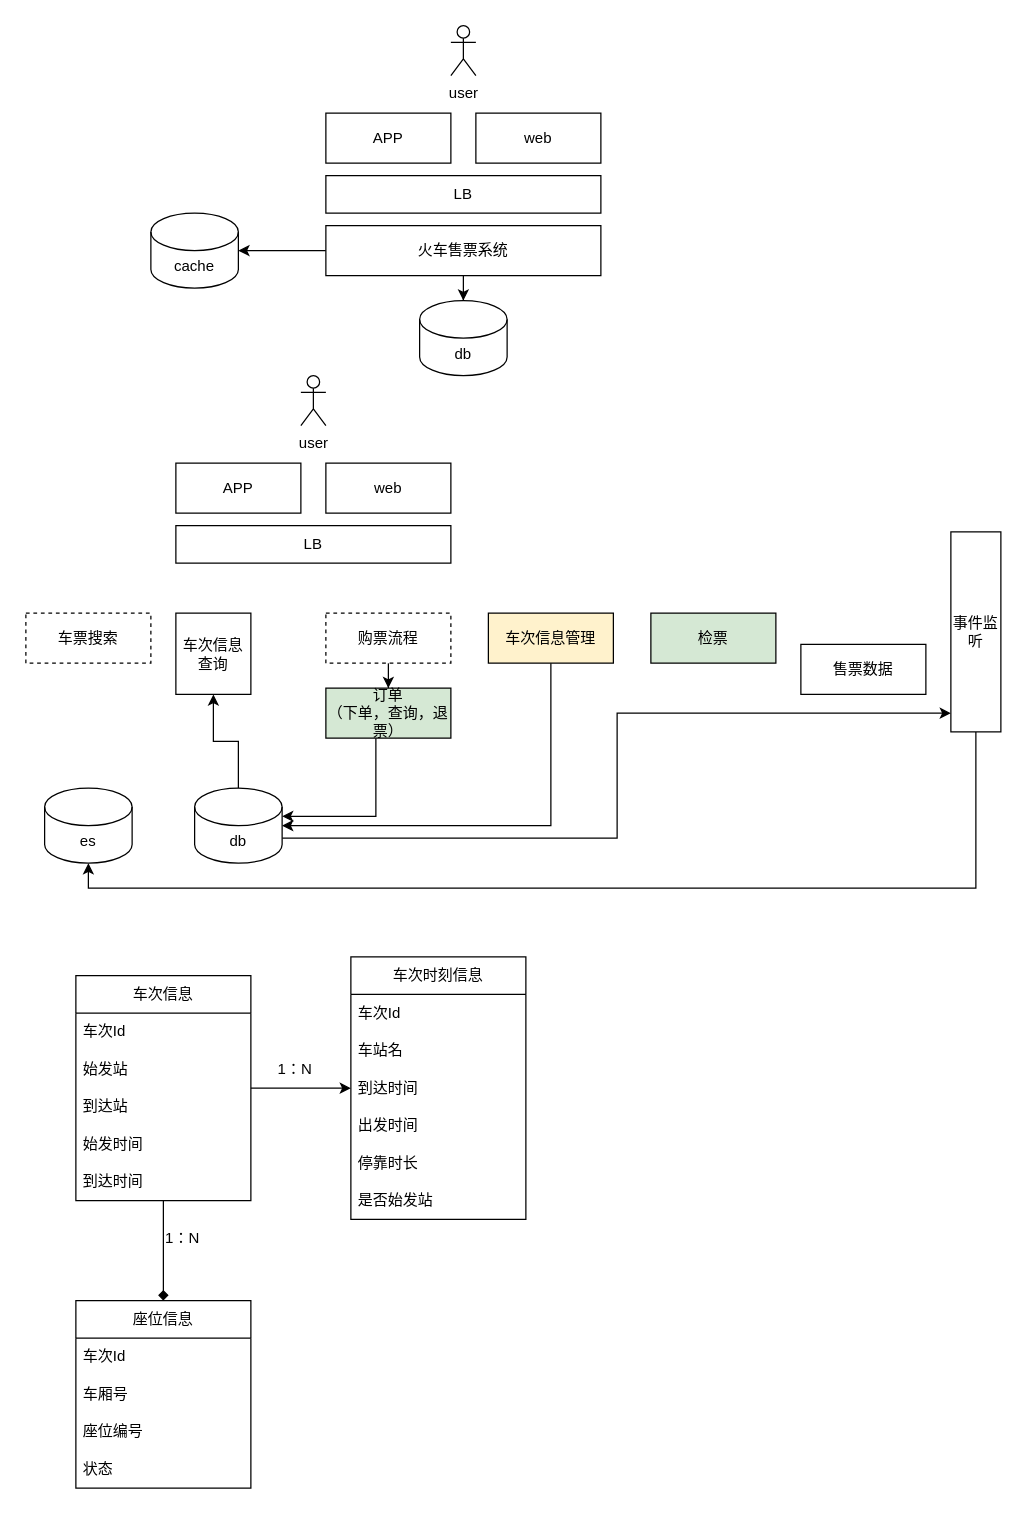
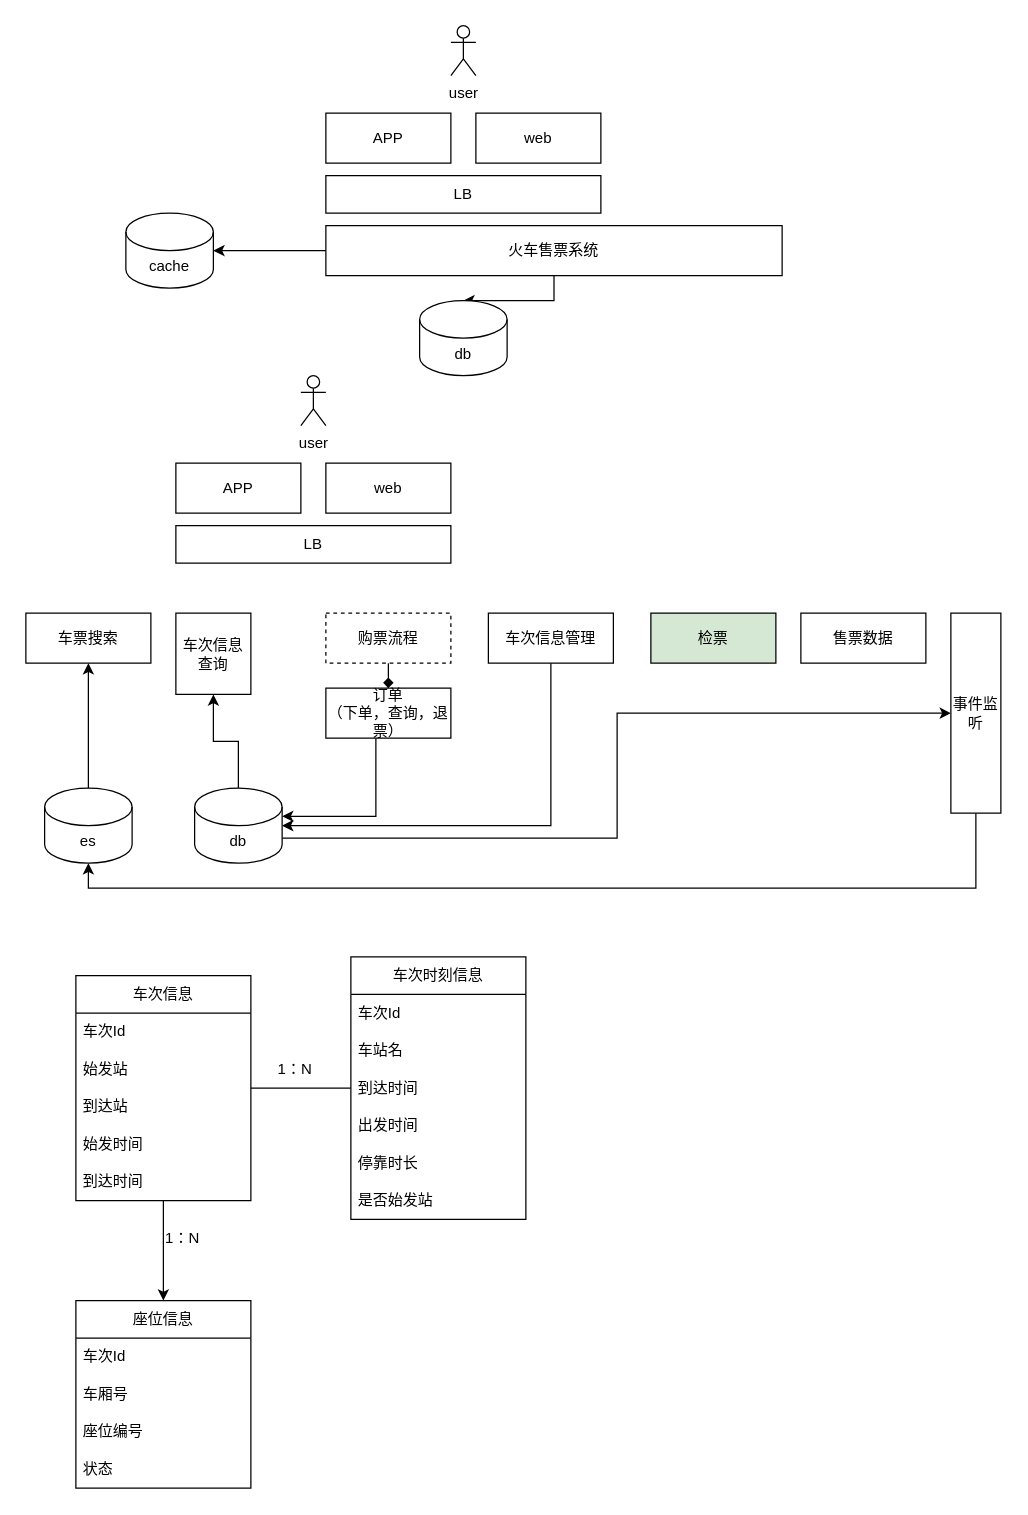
node "cache": moved (194, 251) -> (169, 251)
node "火车售票系统": size 275x50 -> 456x50
node "事件监听": moved (976, 632) -> (976, 713)
node "车票搜索": style dashed -> solid
node "车次信息管理": fillcolor #fff2cc -> #ffffff
node "售票数据": moved (863, 669) -> (863, 638)
edge "购票流程" -> "订单 （下单，查询，退票）": arrowhead classic -> diamond
node "订单 （下单，查询，退票）": fillcolor #d5e8d4 -> #ffffff
edge "es" -> "车票搜索": added
edge "车次信息" -> "车次时刻信息": arrowhead classic -> none
edge "车次信息" -> "座位信息": arrowhead diamond -> classic
